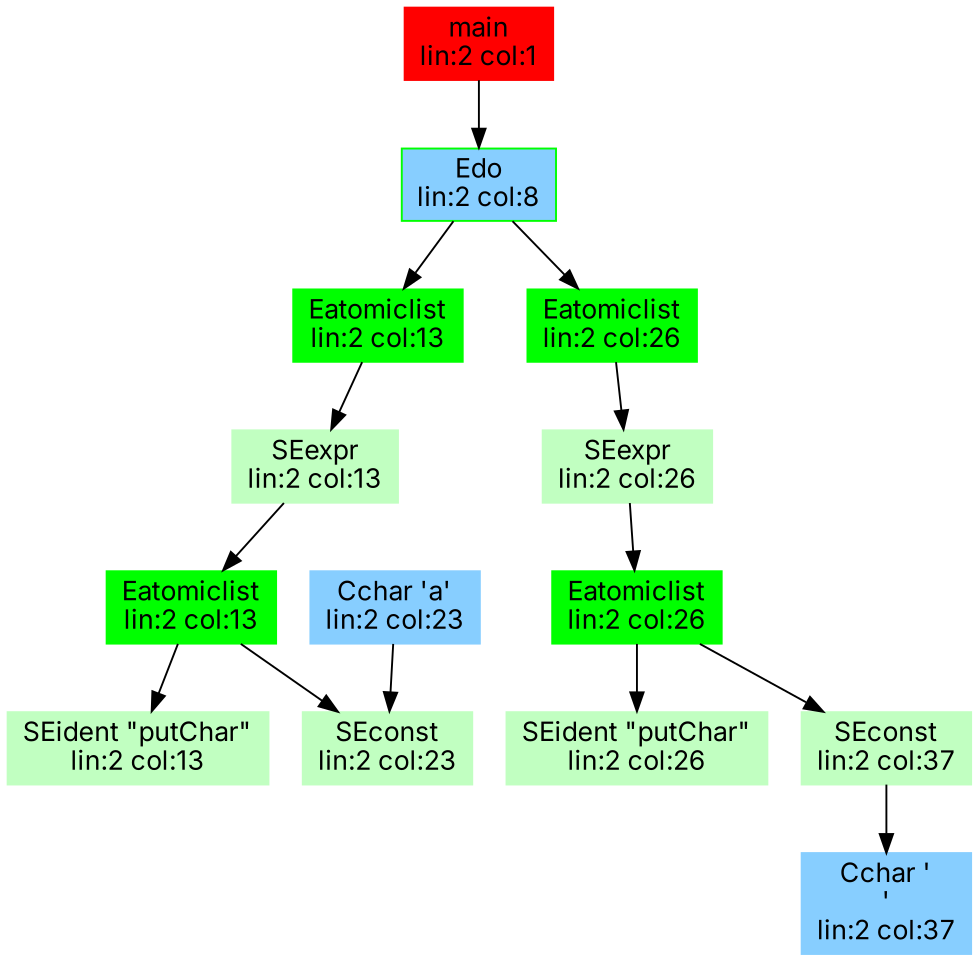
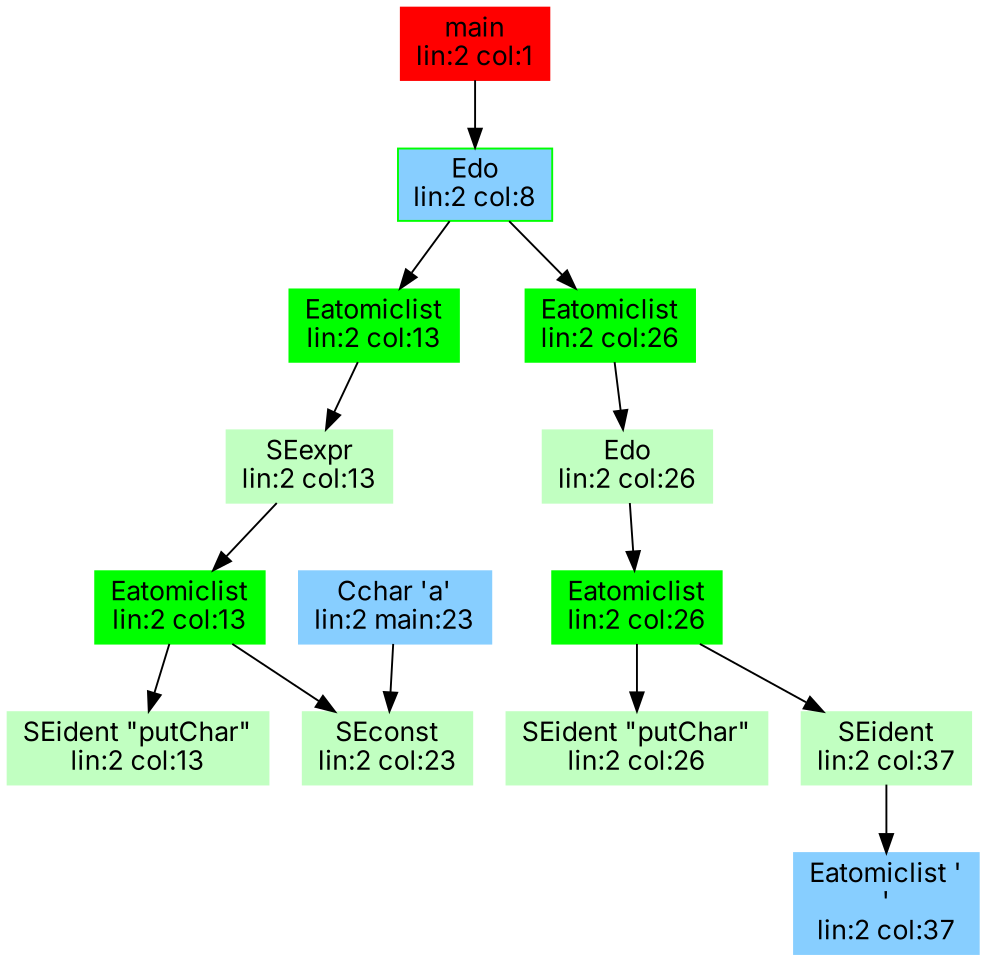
node "SEexpr lin:2 col:26": label "SEexpr lin:2 col:26" -> "Edo lin:2 col:26"
node "Cchar 'a' lin:2 col:23": label "Cchar 'a' lin:2 col:23" -> "Cchar 'a' lin:2 main:23"
node "SEconst lin:2 col:37": label "SEconst lin:2 col:37" -> "SEident lin:2 col:37"
node "Cchar ' ' lin:2 col:37": label "Cchar ' ' lin:2 col:37" -> "Eatomiclist ' ' lin:2 col:37"
